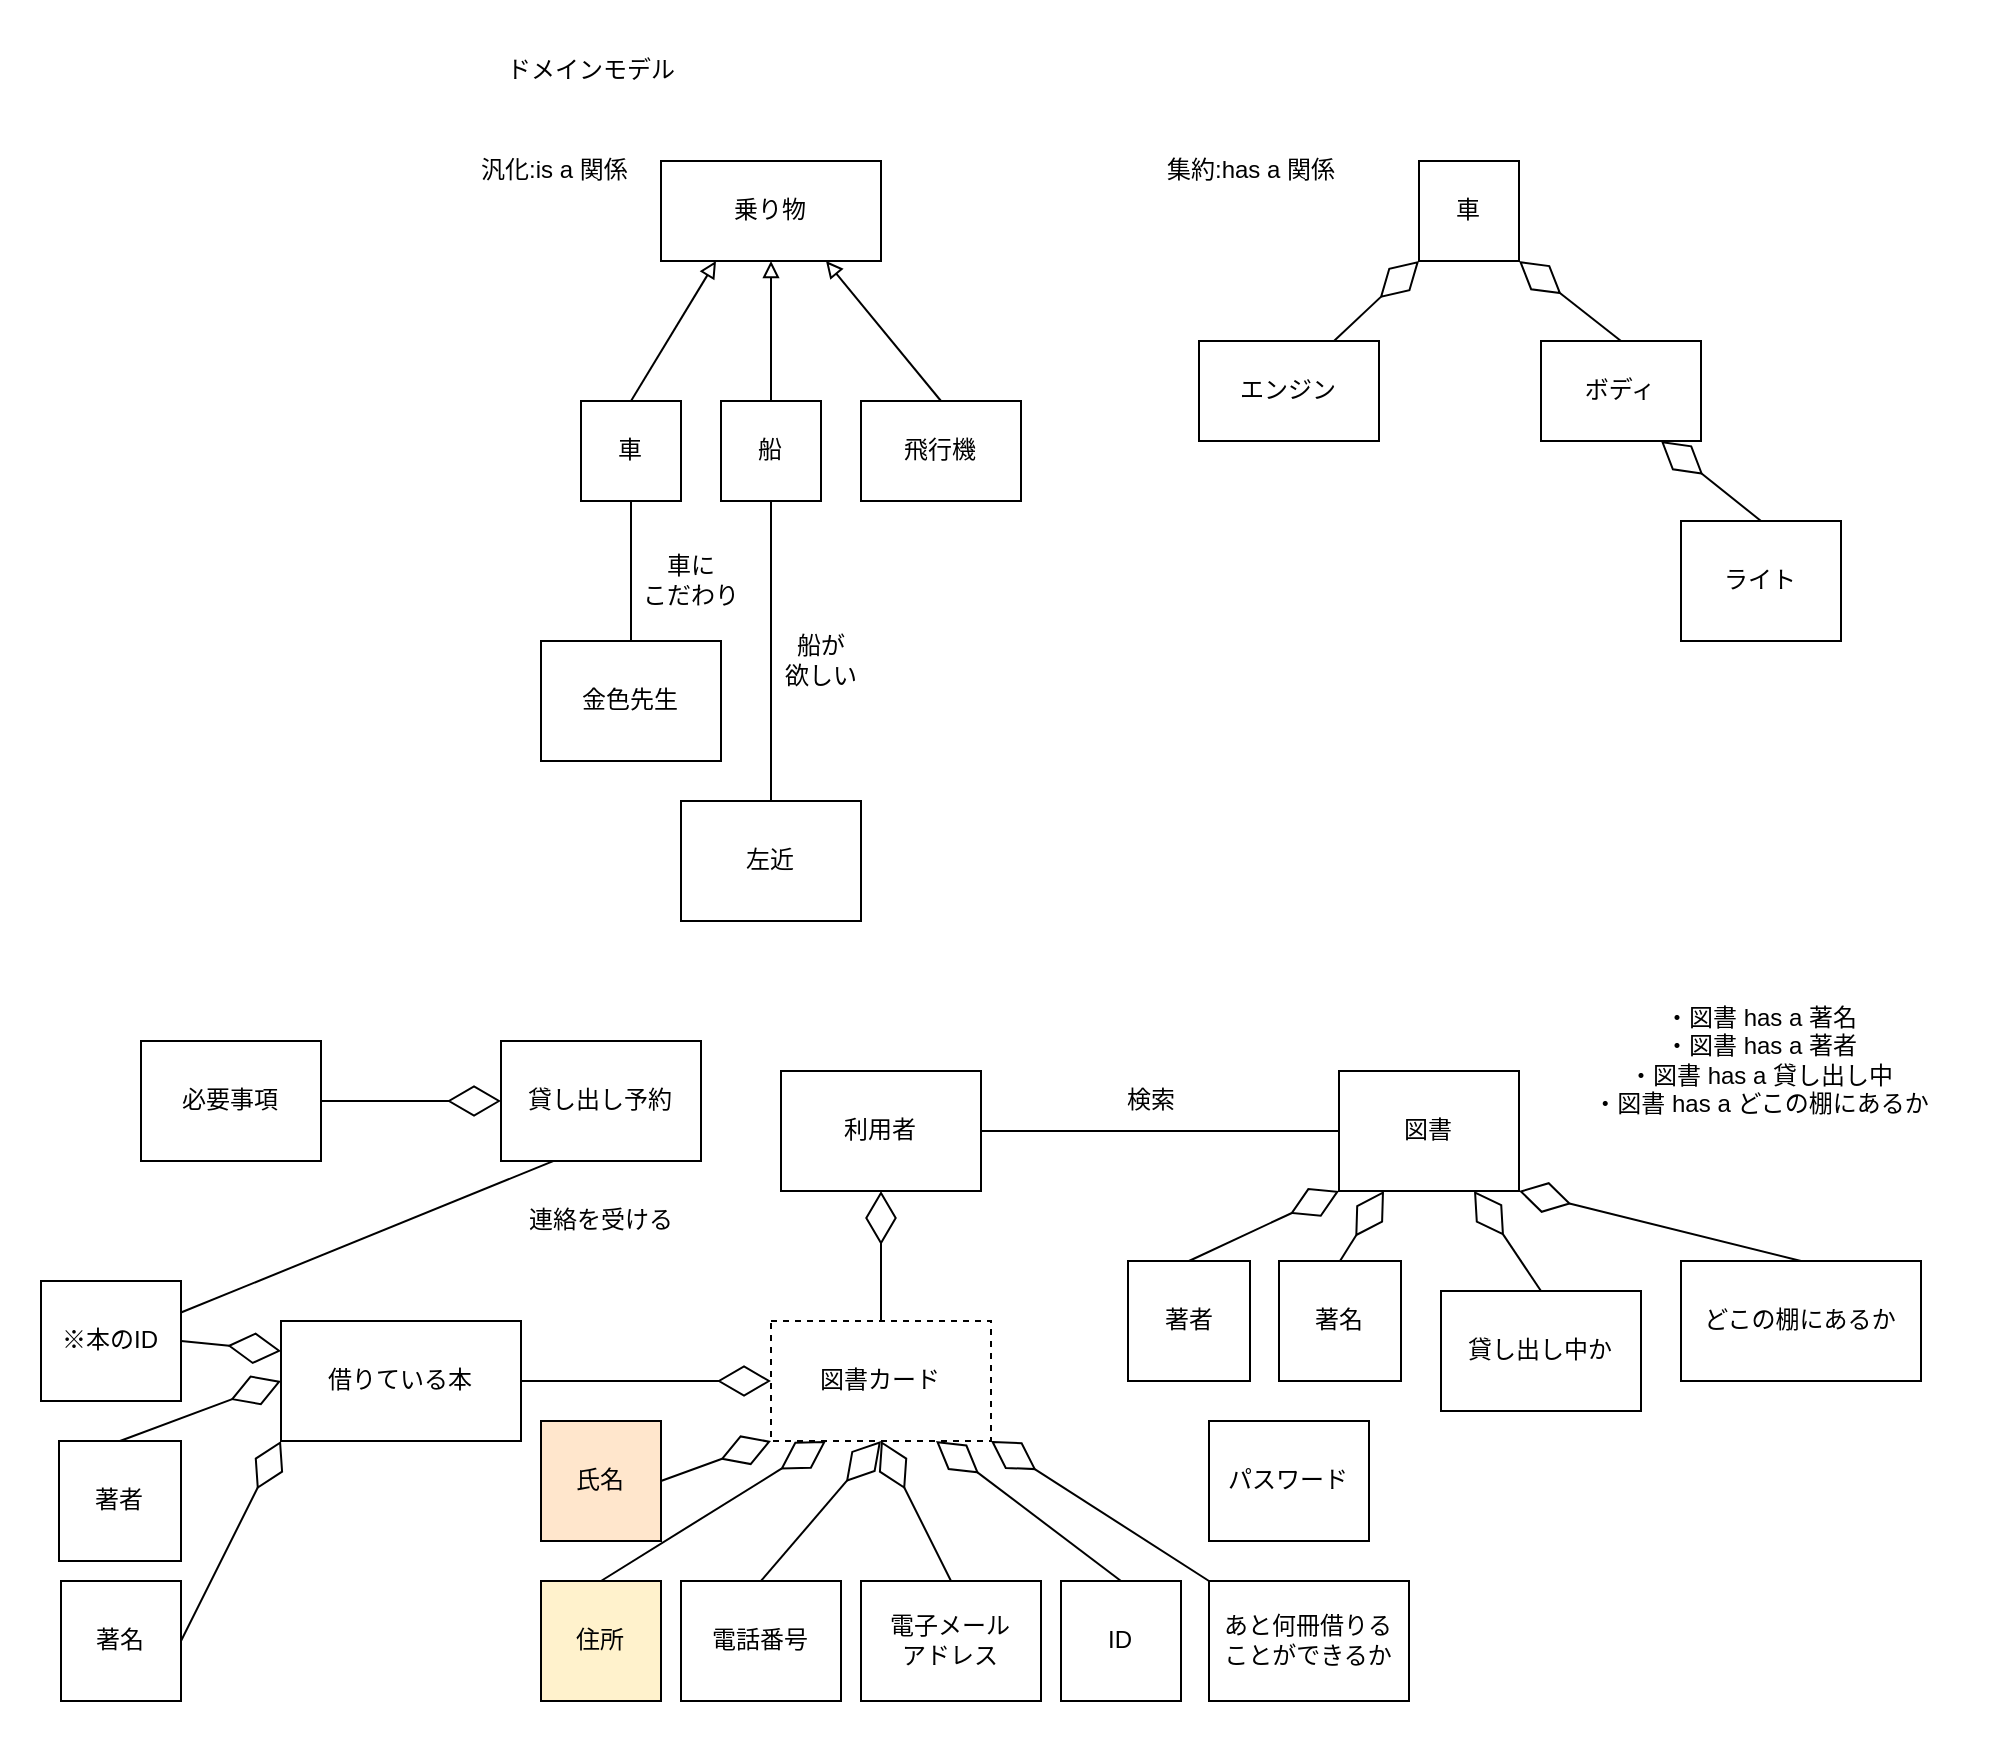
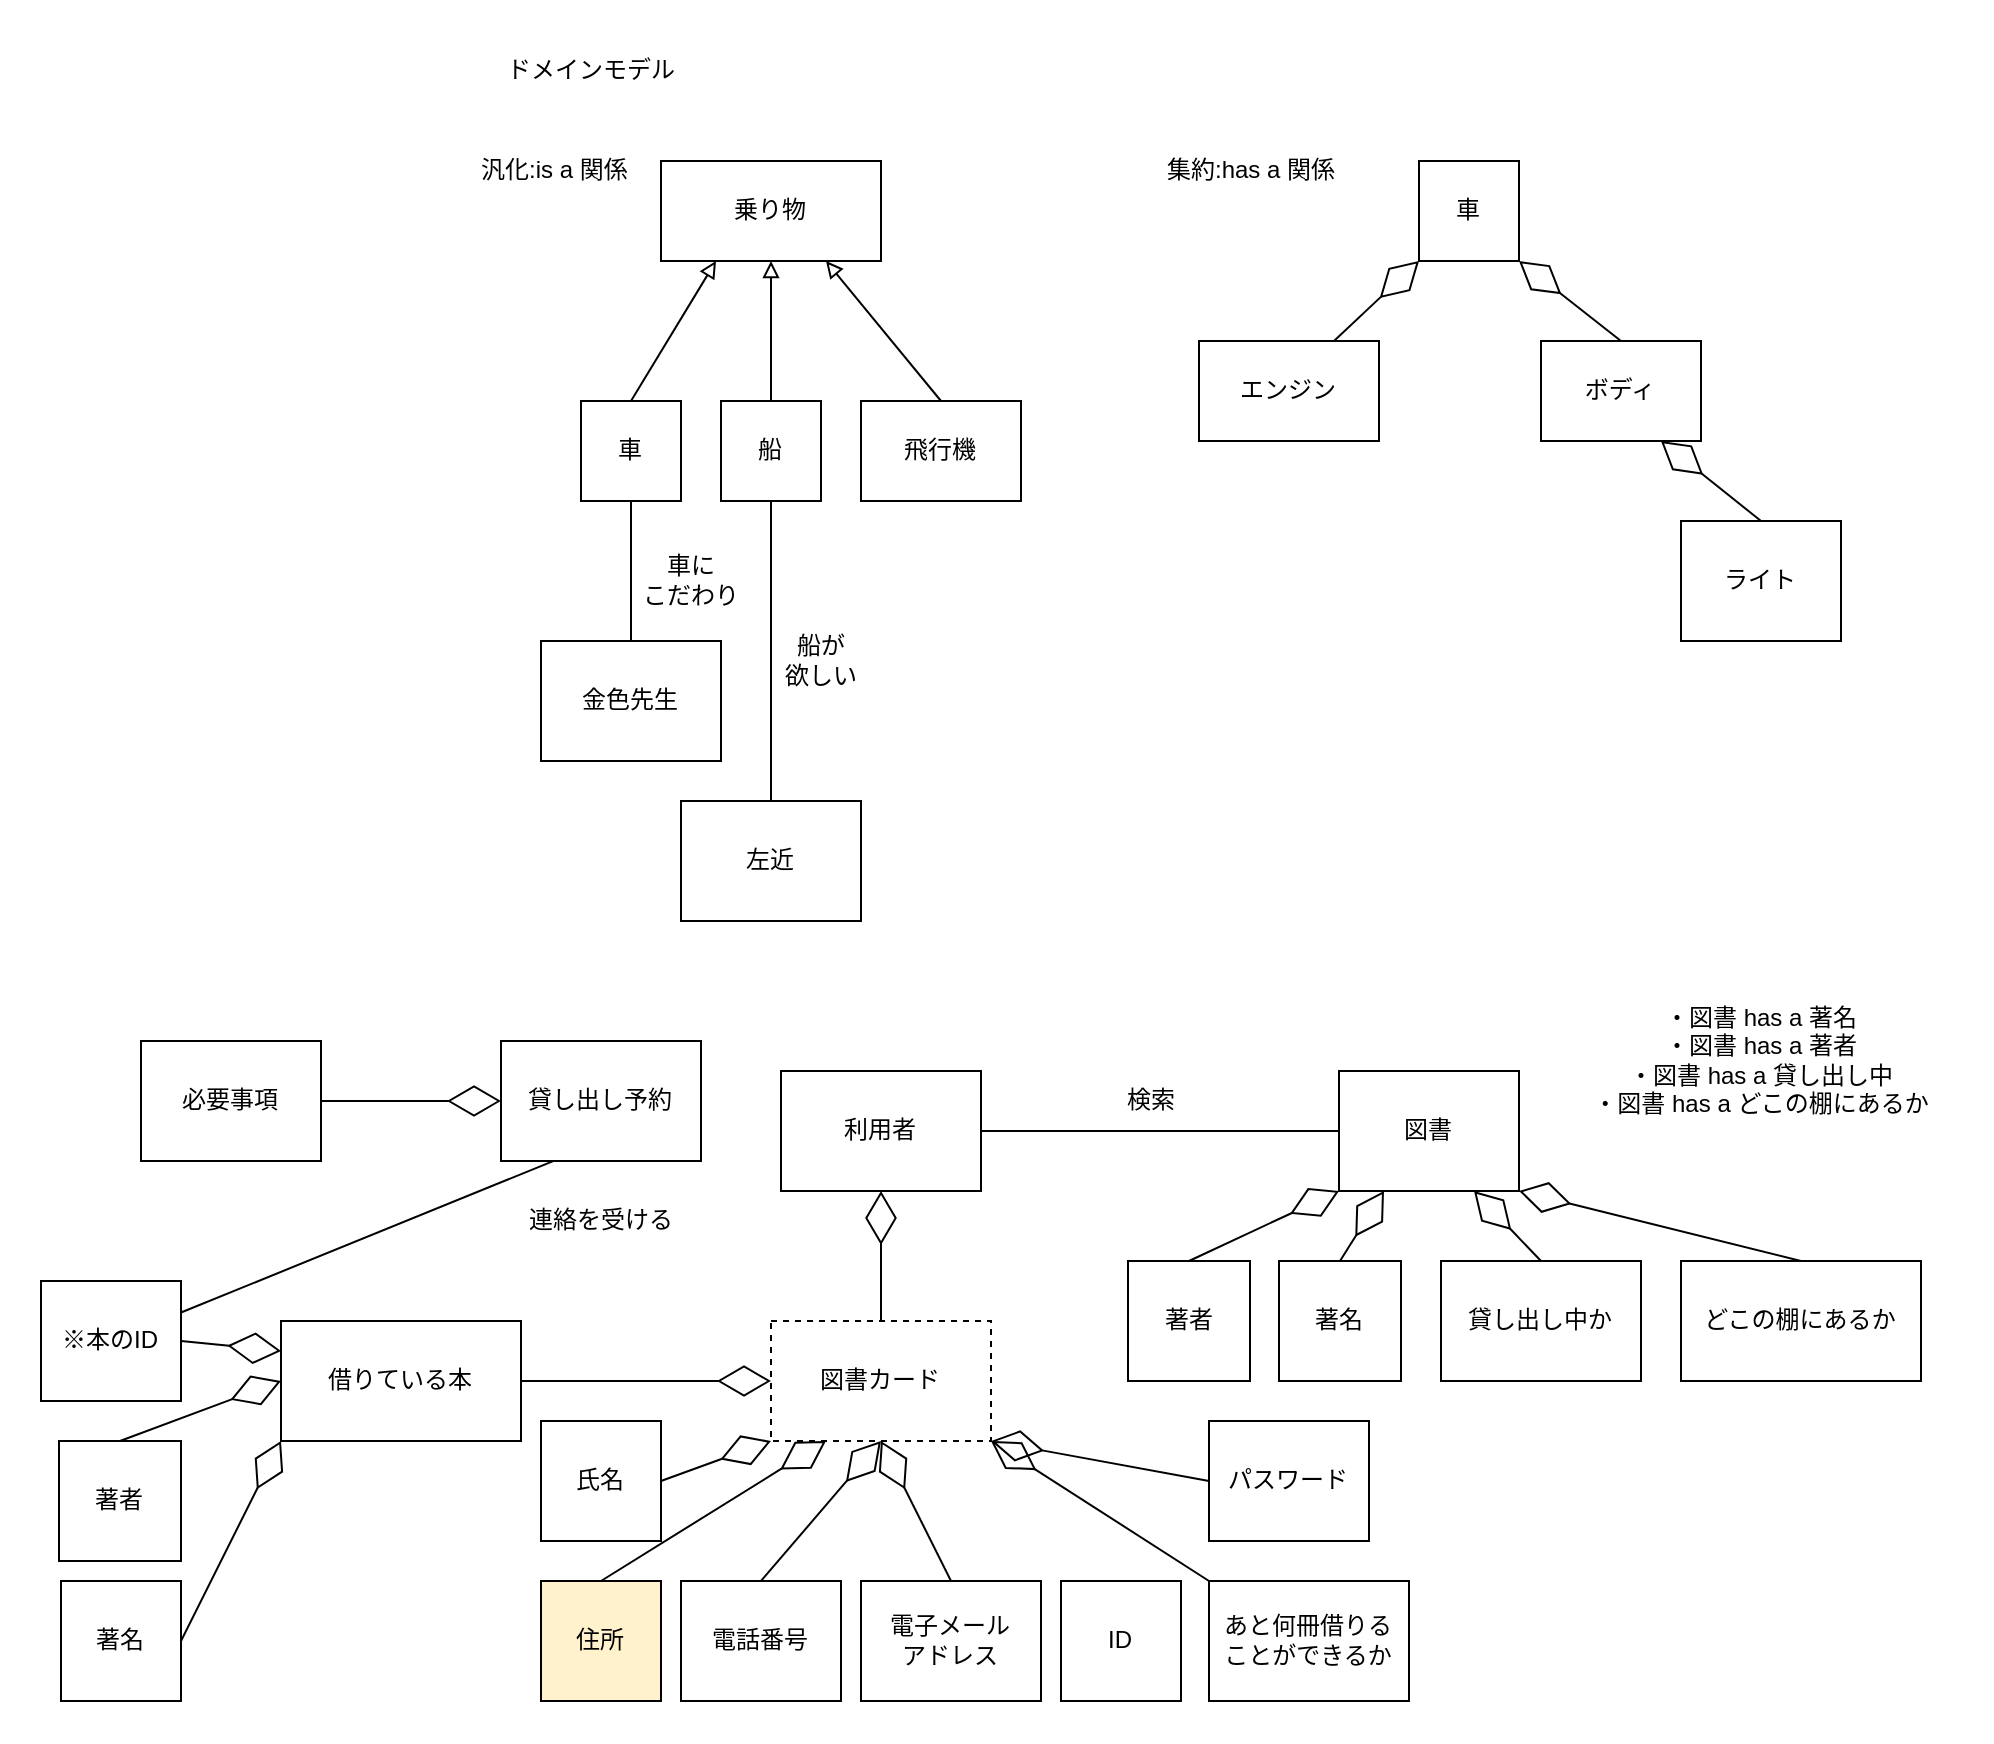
node "貸し出し中か": moved (1541, 1351) -> (1541, 1321)
edge "パスワード" -> "図書カード": added
node "氏名": fillcolor #ffe6cc -> #ffffff
edge "ID" -> "図書カード": removed
